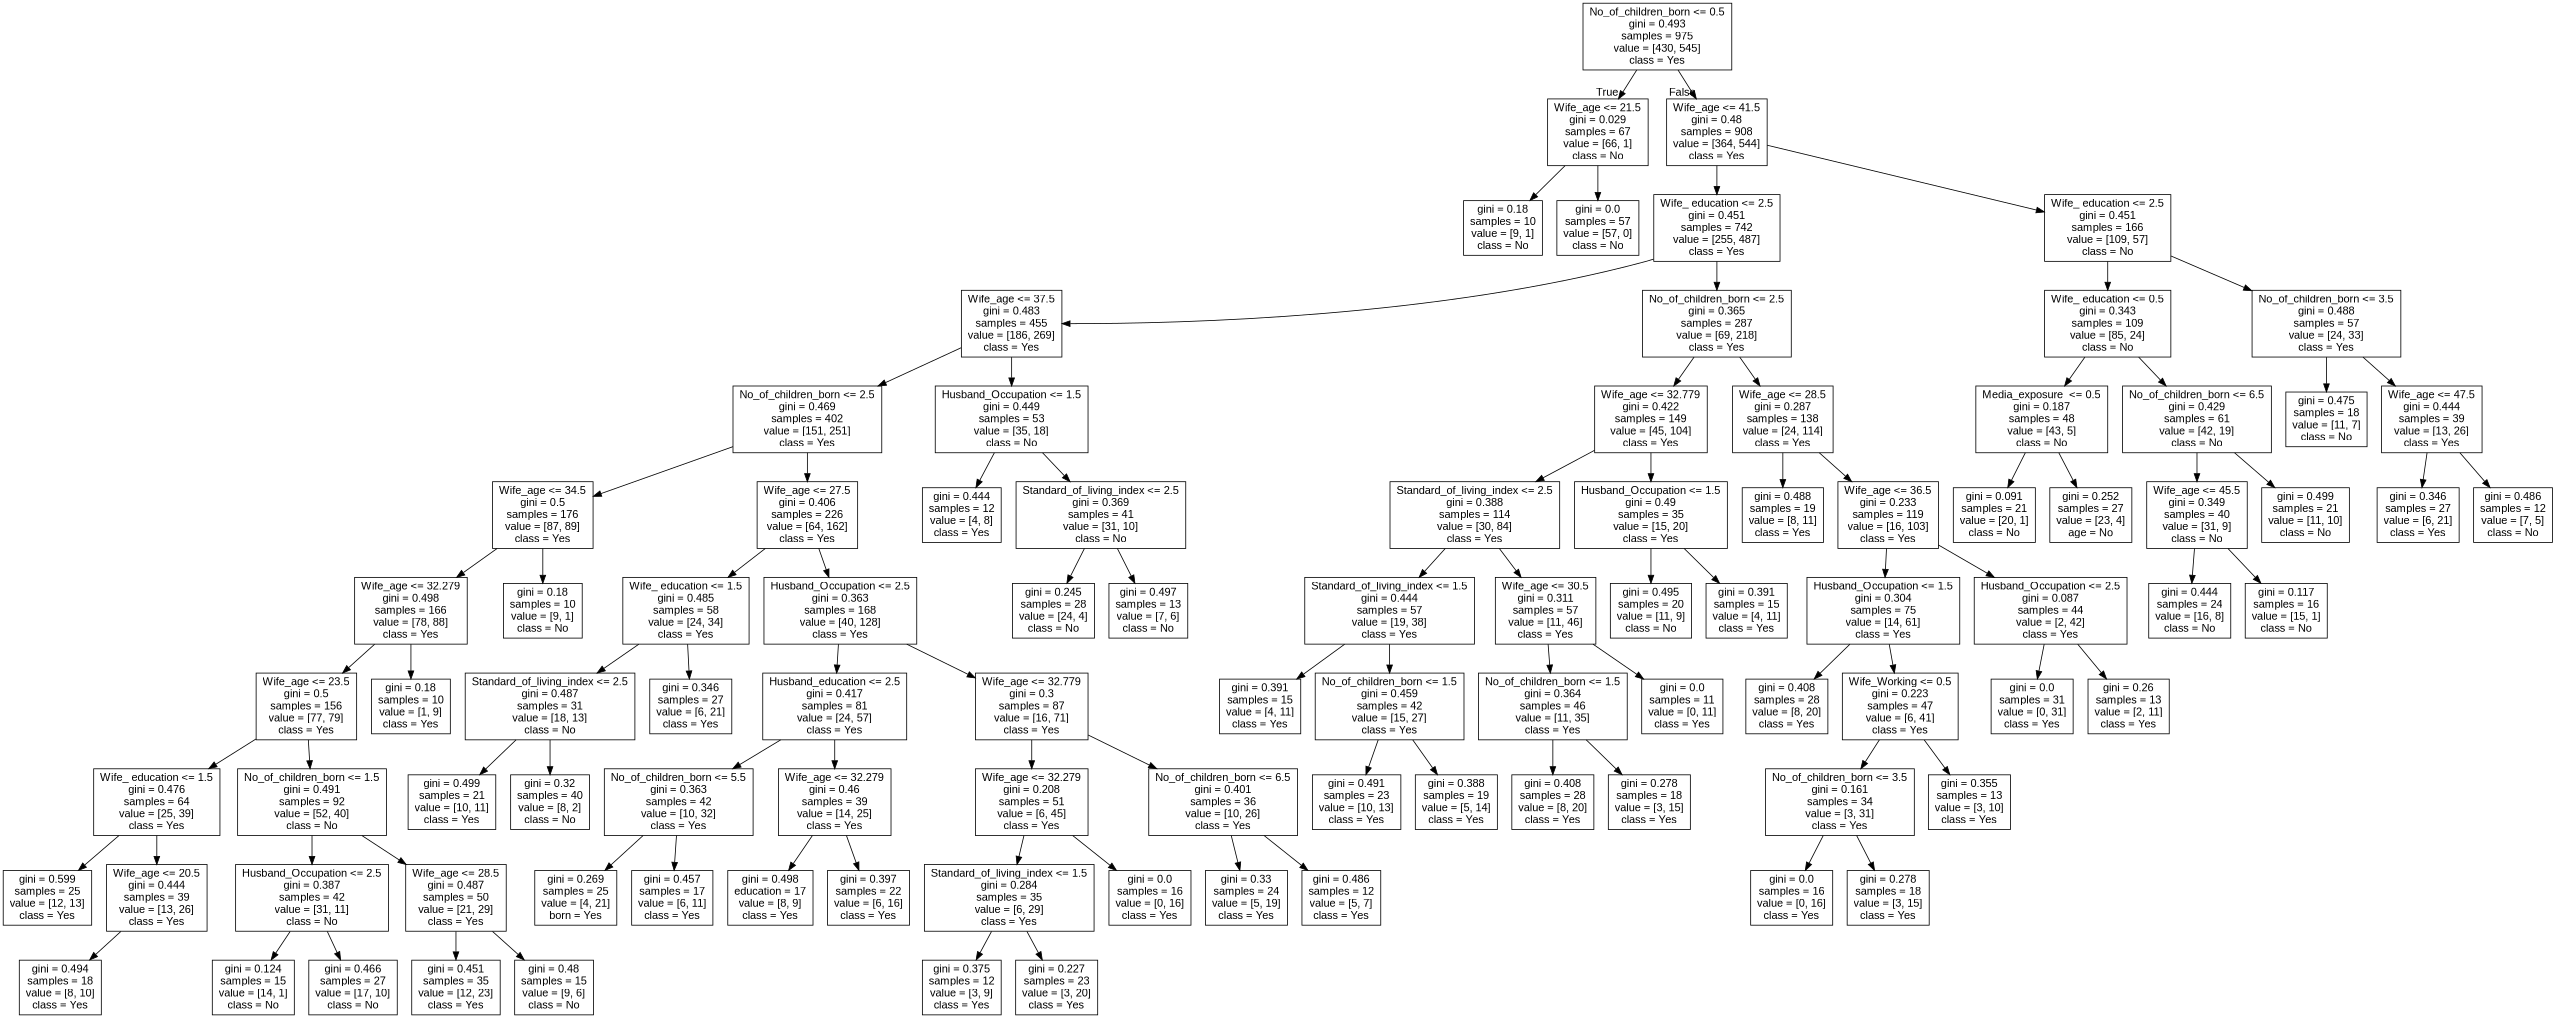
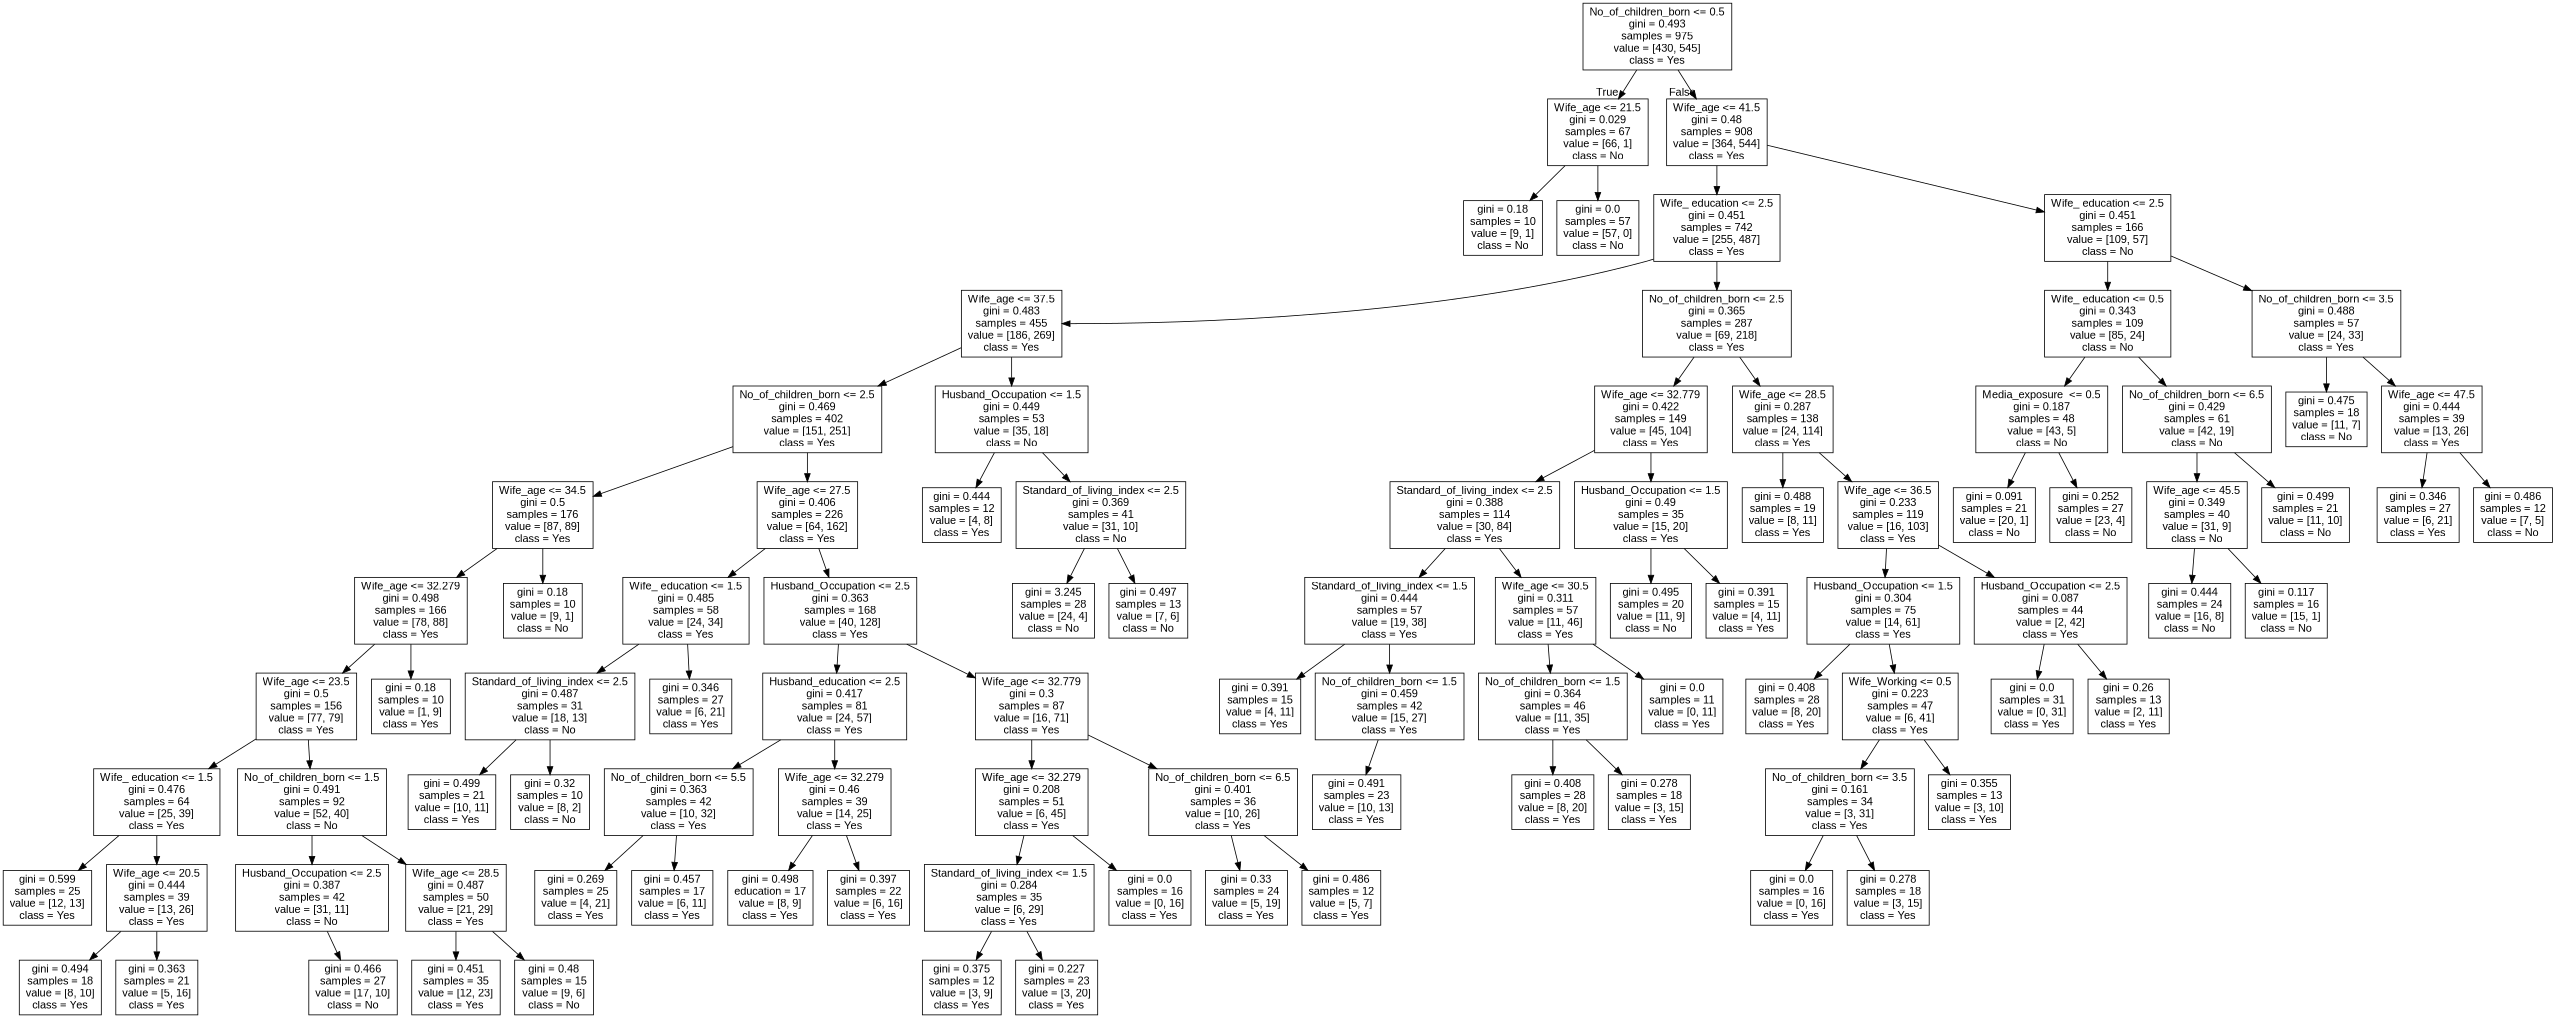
node "gini = 0.252 samples = 27 value = [23, 4] age = No": label "gini = 0.252 samples = 27 value = [23, 4] age = No" -> "gini = 0.252 samples = 27 value = [23, 4] class = No"
node "gini = 0.245 samples = 28 value = [24, 4] class = No": label "gini = 0.245 samples = 28 value = [24, 4] class = No" -> "gini = 3.245 samples = 28 value = [24, 4] class = No"
node "gini = 0.32 samples = 40 value = [8, 2] class = No": label "gini = 0.32 samples = 40 value = [8, 2] class = No" -> "gini = 0.32 samples = 10 value = [8, 2] class = No"
node "gini = 0.388 samples = 19 value = [5, 14] class = Yes": removed
node "gini = 0.269 samples = 25 value = [4, 21] born = Yes": label "gini = 0.269 samples = 25 value = [4, 21] born = Yes" -> "gini = 0.269 samples = 25 value = [4, 21] class = Yes"
node "gini = 0.363 samples = 21 value = [5, 16] class = Yes": added
node "gini = 0.124 samples = 15 value = [14, 1] class = No": removed
